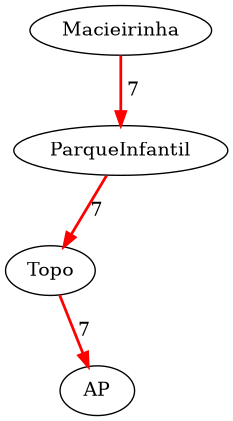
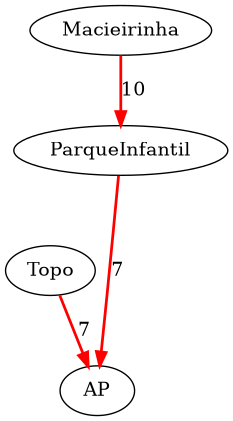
edge "Macieirinha" -> "ParqueInfantil": label "7" -> "10"
edge "ParqueInfantil" -> "Topo": now "ParqueInfantil" -> "AP"
